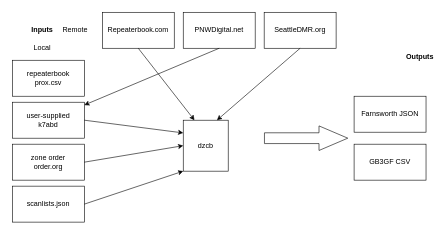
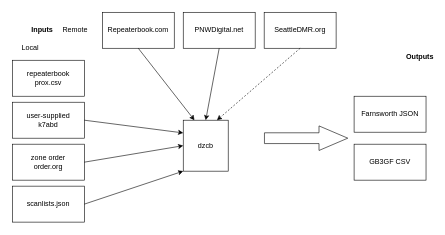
node "Local": moved (42, 48) -> (30, 48)
edge "PNWDigital.net" -> "user-supplied k7abd": now "PNWDigital.net" -> "dzcb"
edge "SeattleDMR.org" -> "dzcb": style solid -> dashed
